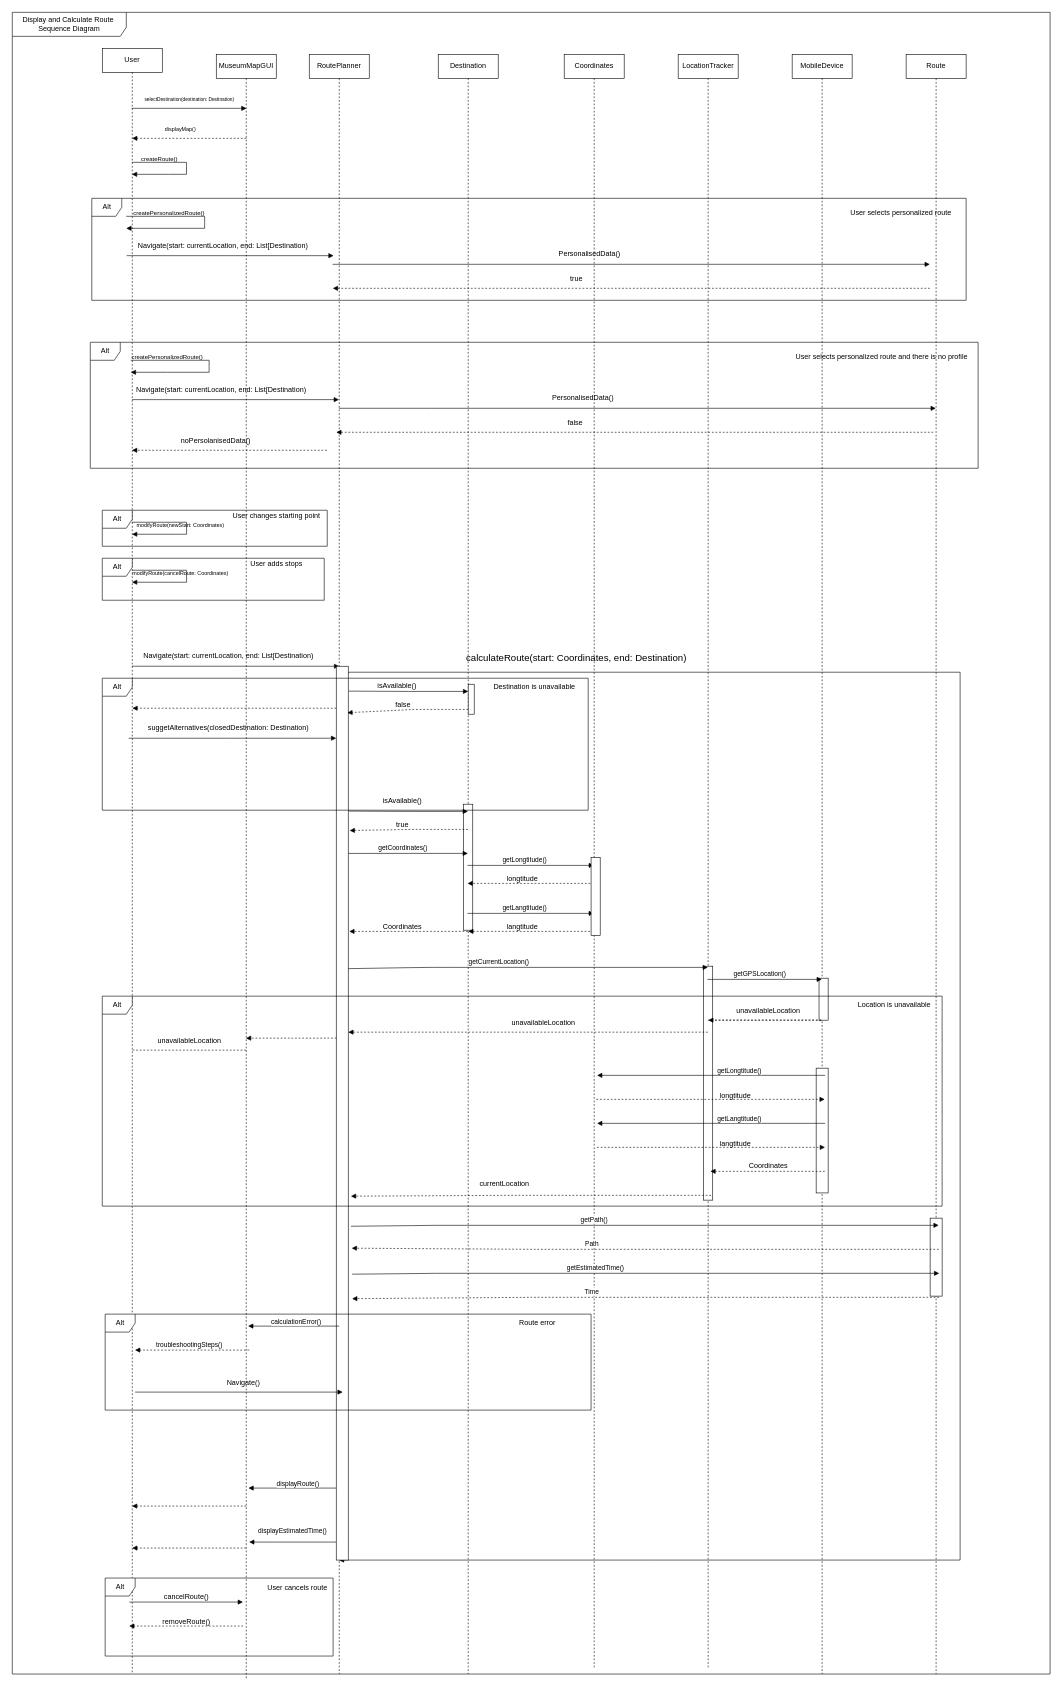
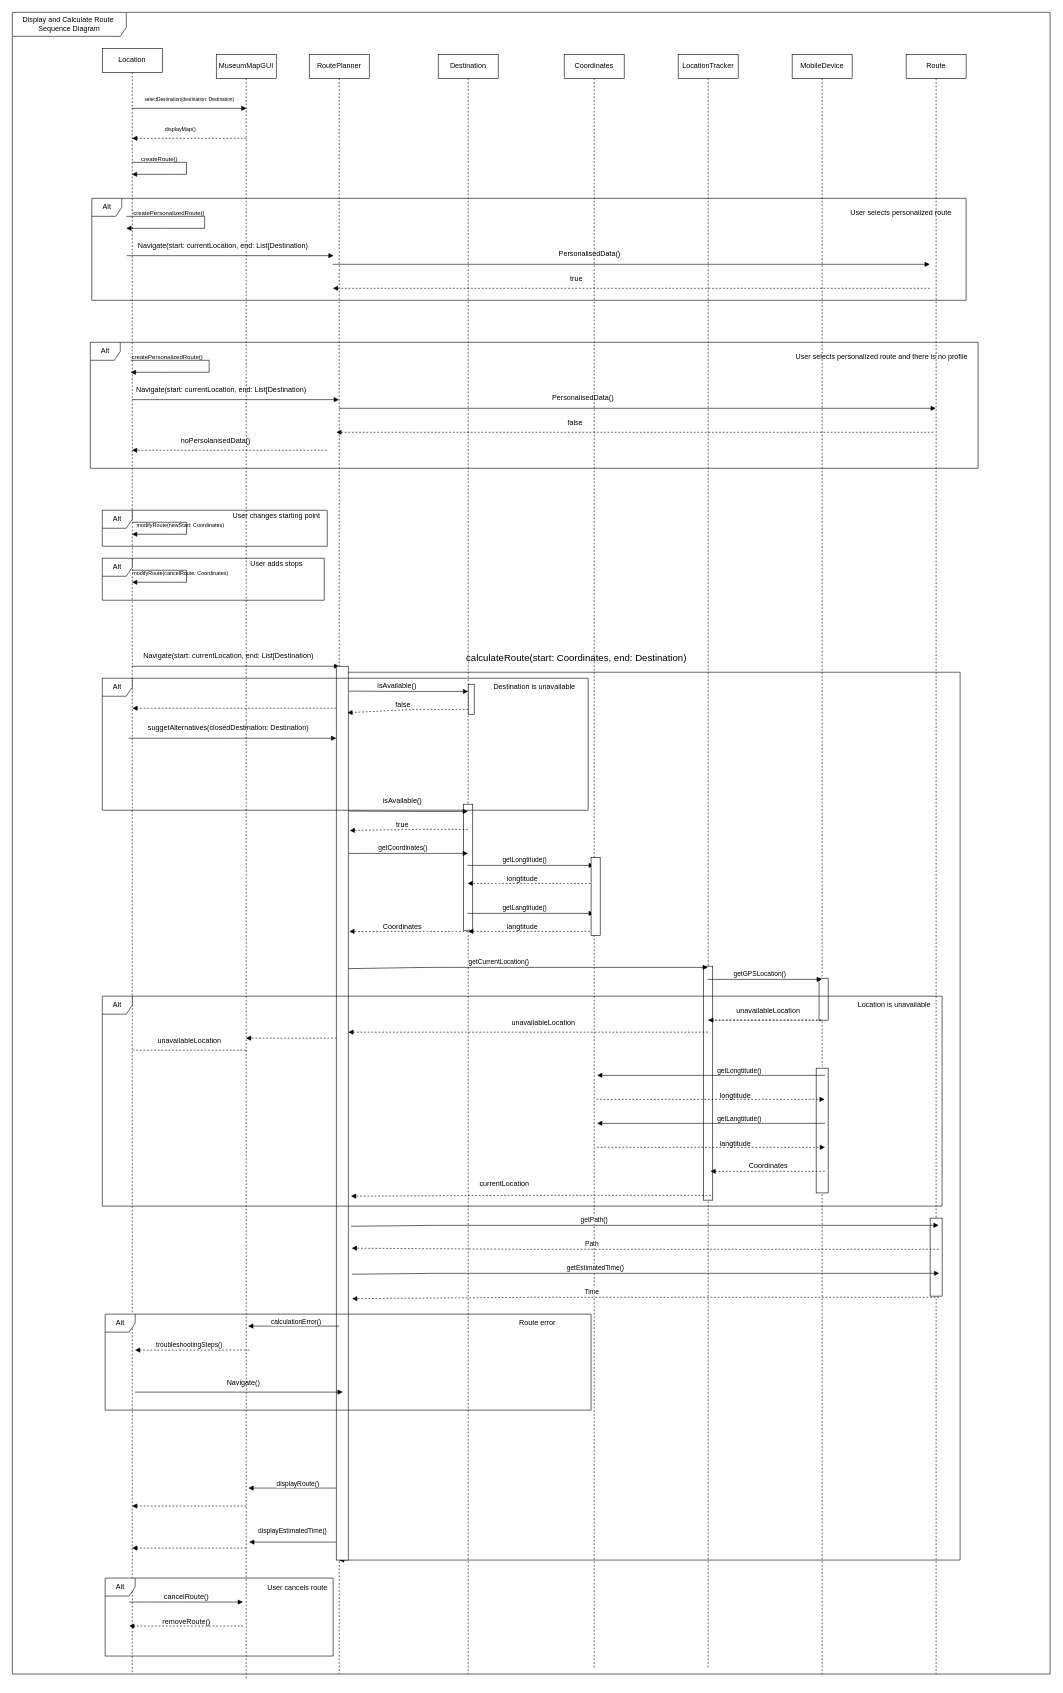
node "User": label "User" -> "Location"
